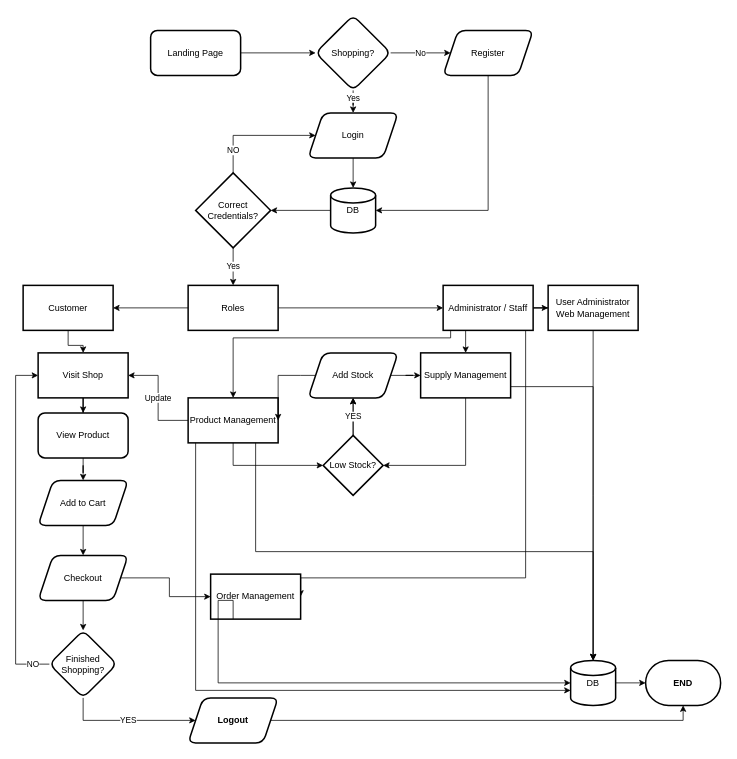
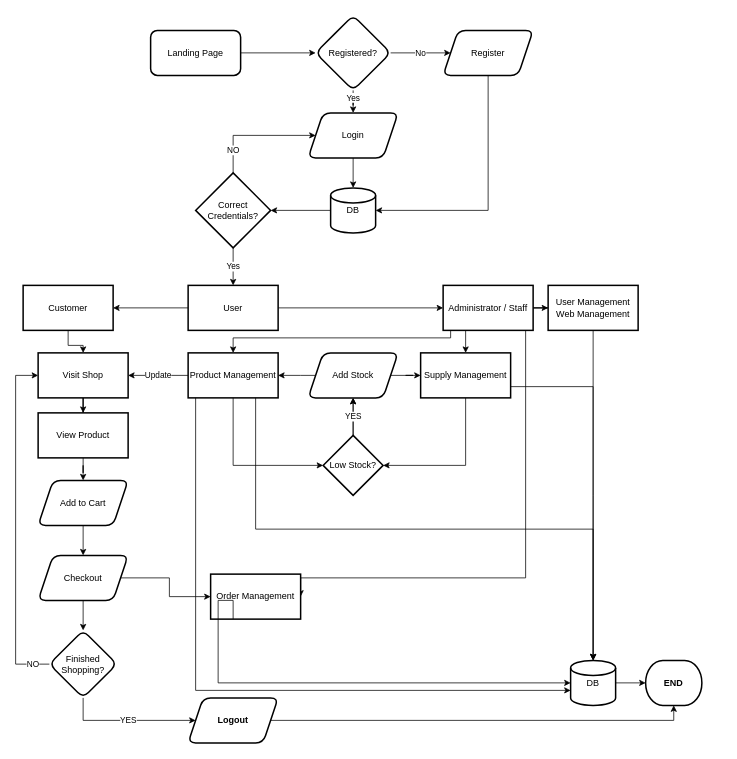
node "Shopping?": label "Shopping?" -> "Registered?"
node "Roles": label "Roles" -> "User"
node "User Administrator Web Management": label "User Administrator Web Management" -> "User Management Web Management"
node "Product Management": moved (233, 420) -> (233, 375)
node "View Product": shape rounded rectangle -> rectangle
node "END": size 75x45 -> 56x45
